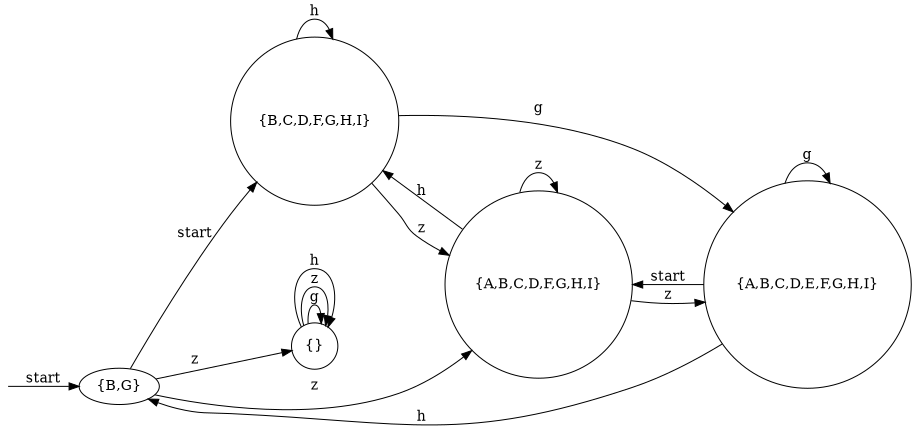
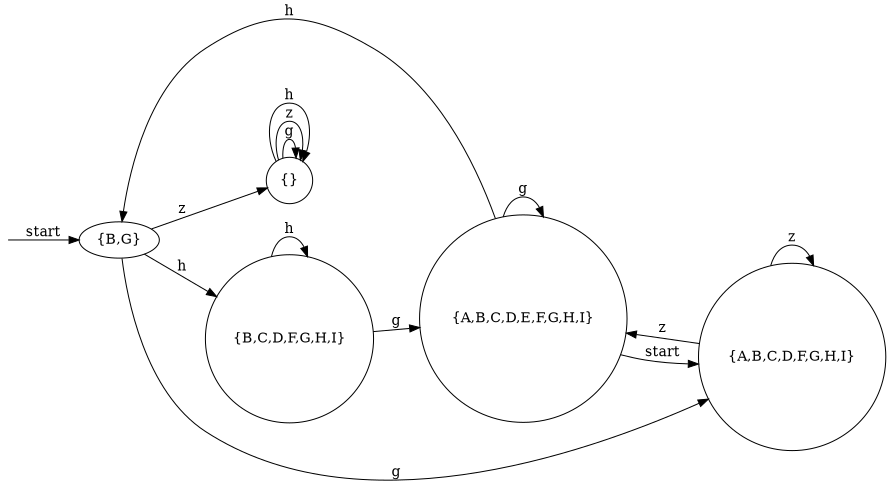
edge "{A,B,C,D,F,G,H,I}" -> "{B,C,D,F,G,H,I}": removed, label "h"
edge "{B,C,D,F,G,H,I}" -> "{A,B,C,D,F,G,H,I}": removed, label "z"
edge "{B,G}" -> "{B,C,D,F,G,H,I}": label "start" -> "h"
edge "{B,G}" -> "{A,B,C,D,F,G,H,I}": label "z" -> "g"
